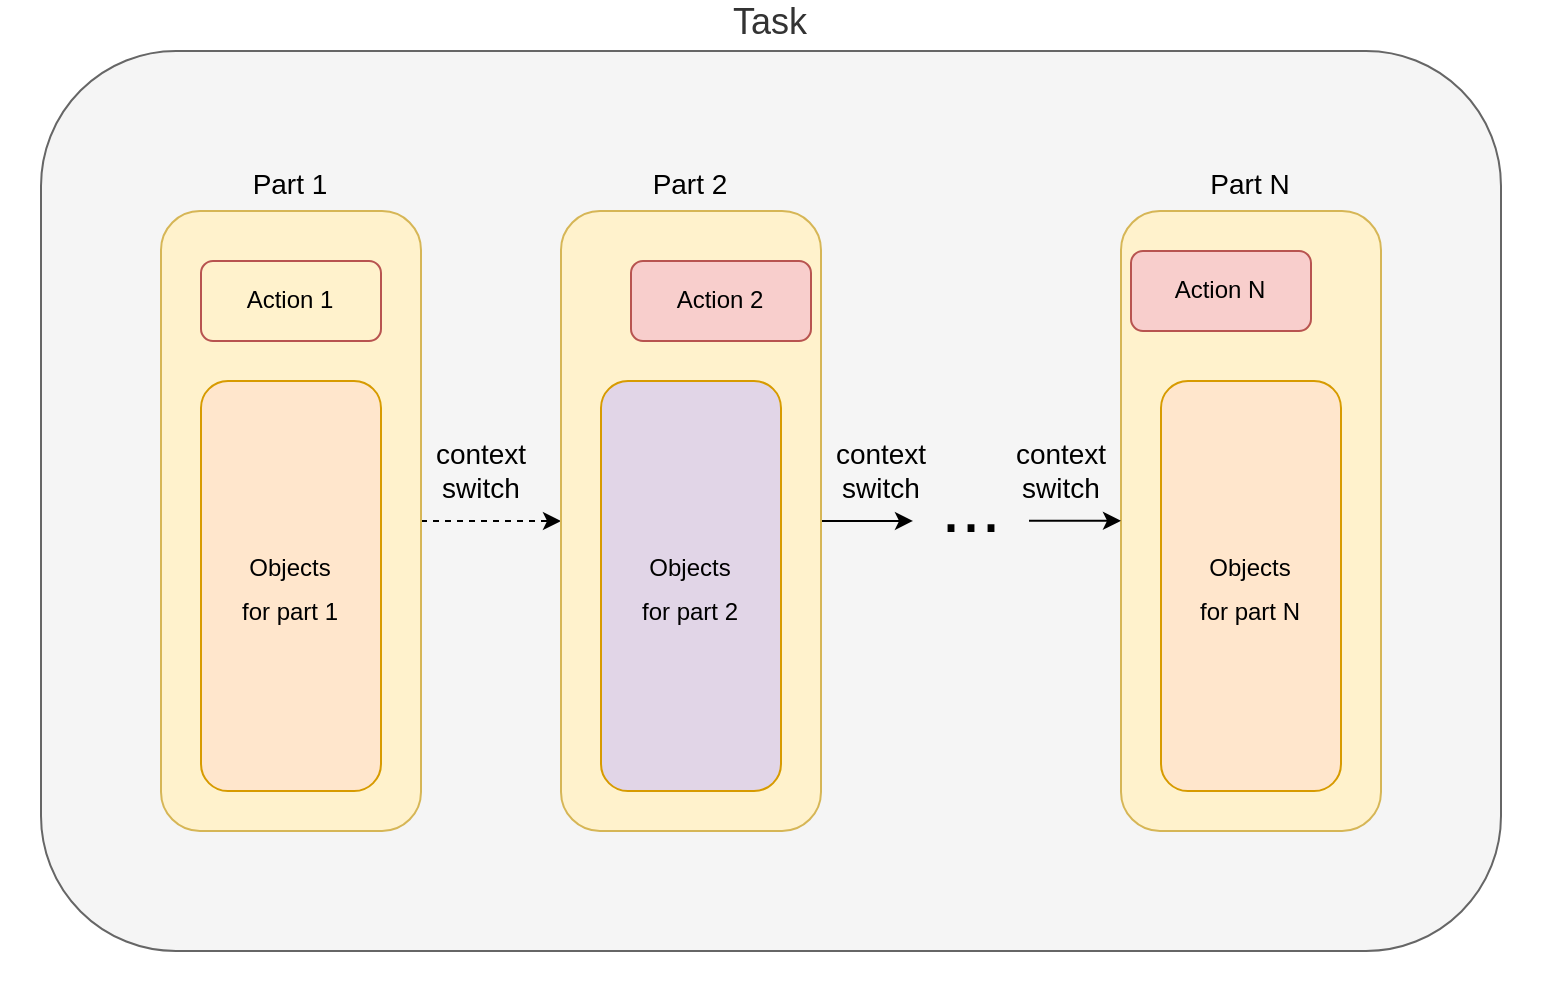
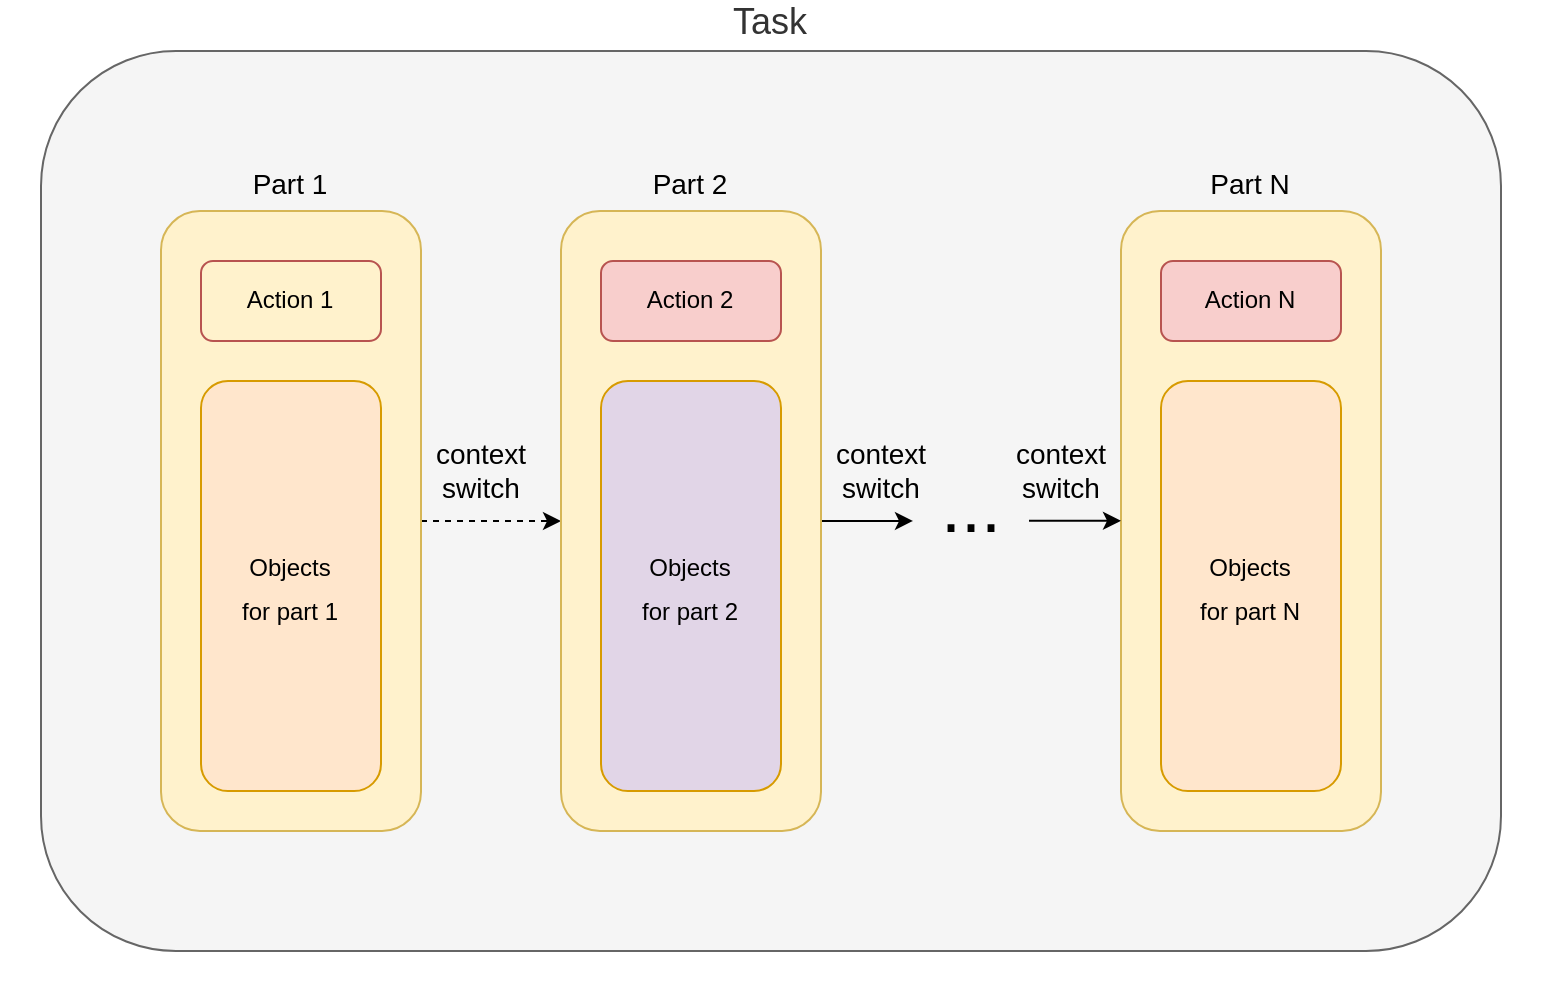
node "Action N": moved (1221, 291) -> (1251, 301)
node "Action 2": moved (721, 301) -> (691, 301)
